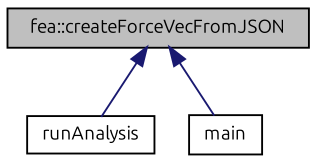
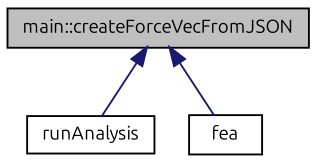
node "fea::createForceVecFromJSON": label "fea::createForceVecFromJSON" -> "main::createForceVecFromJSON"
node "main": label "main" -> "fea"
